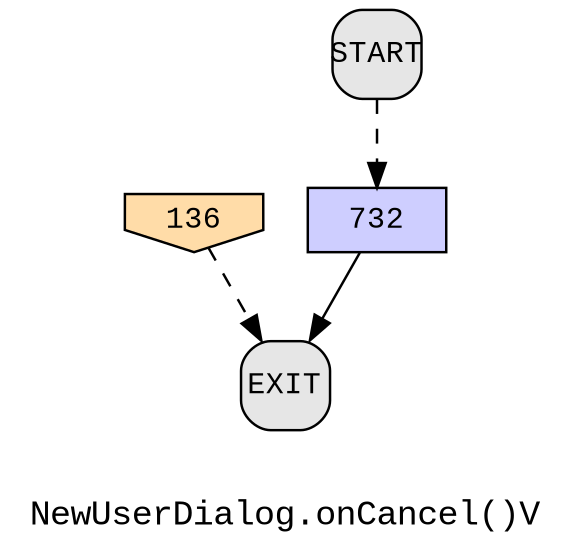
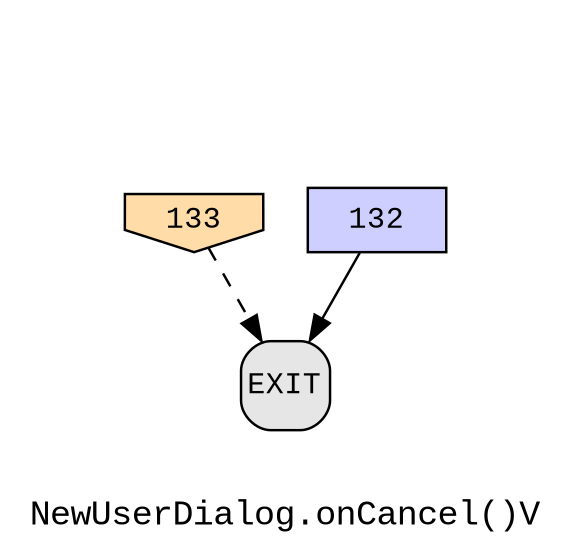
node "START": removed
node "136": label "136" -> "133"
node "732": label "732" -> "132"
